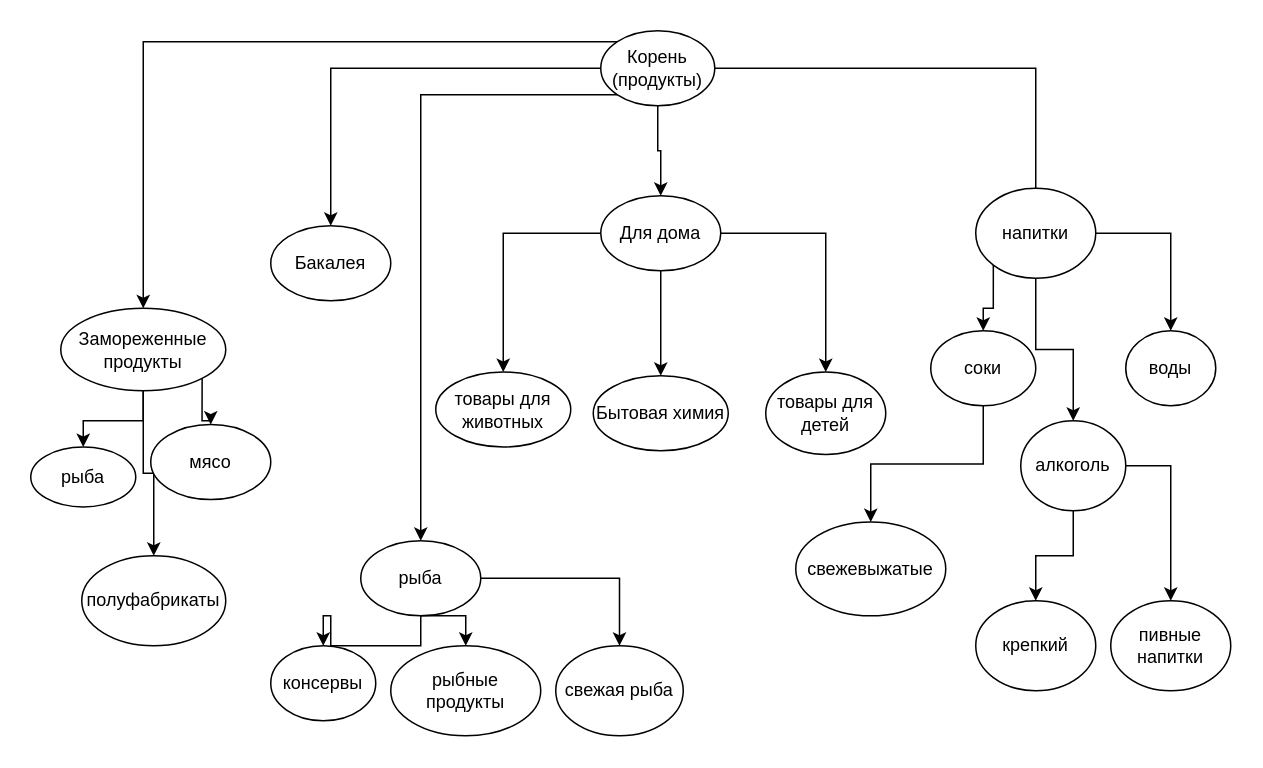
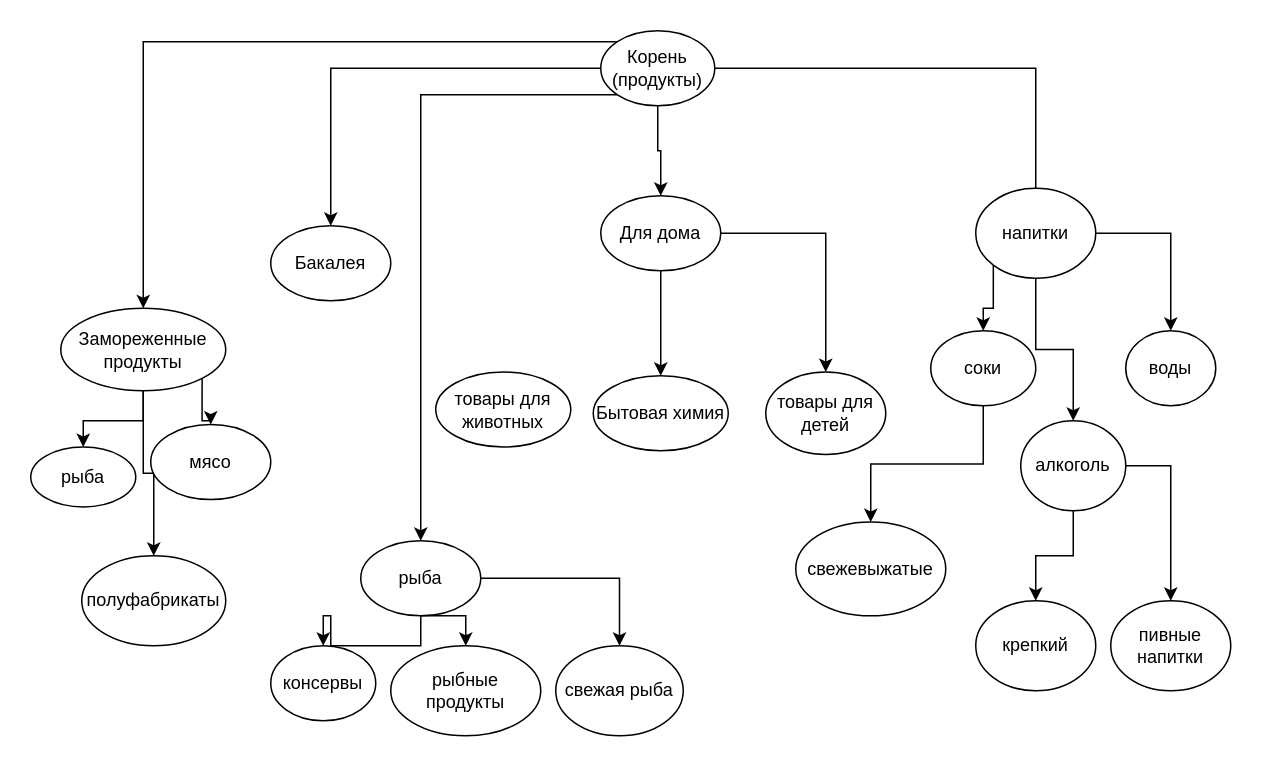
edge "Для дома" -> "товары для животных": removed
